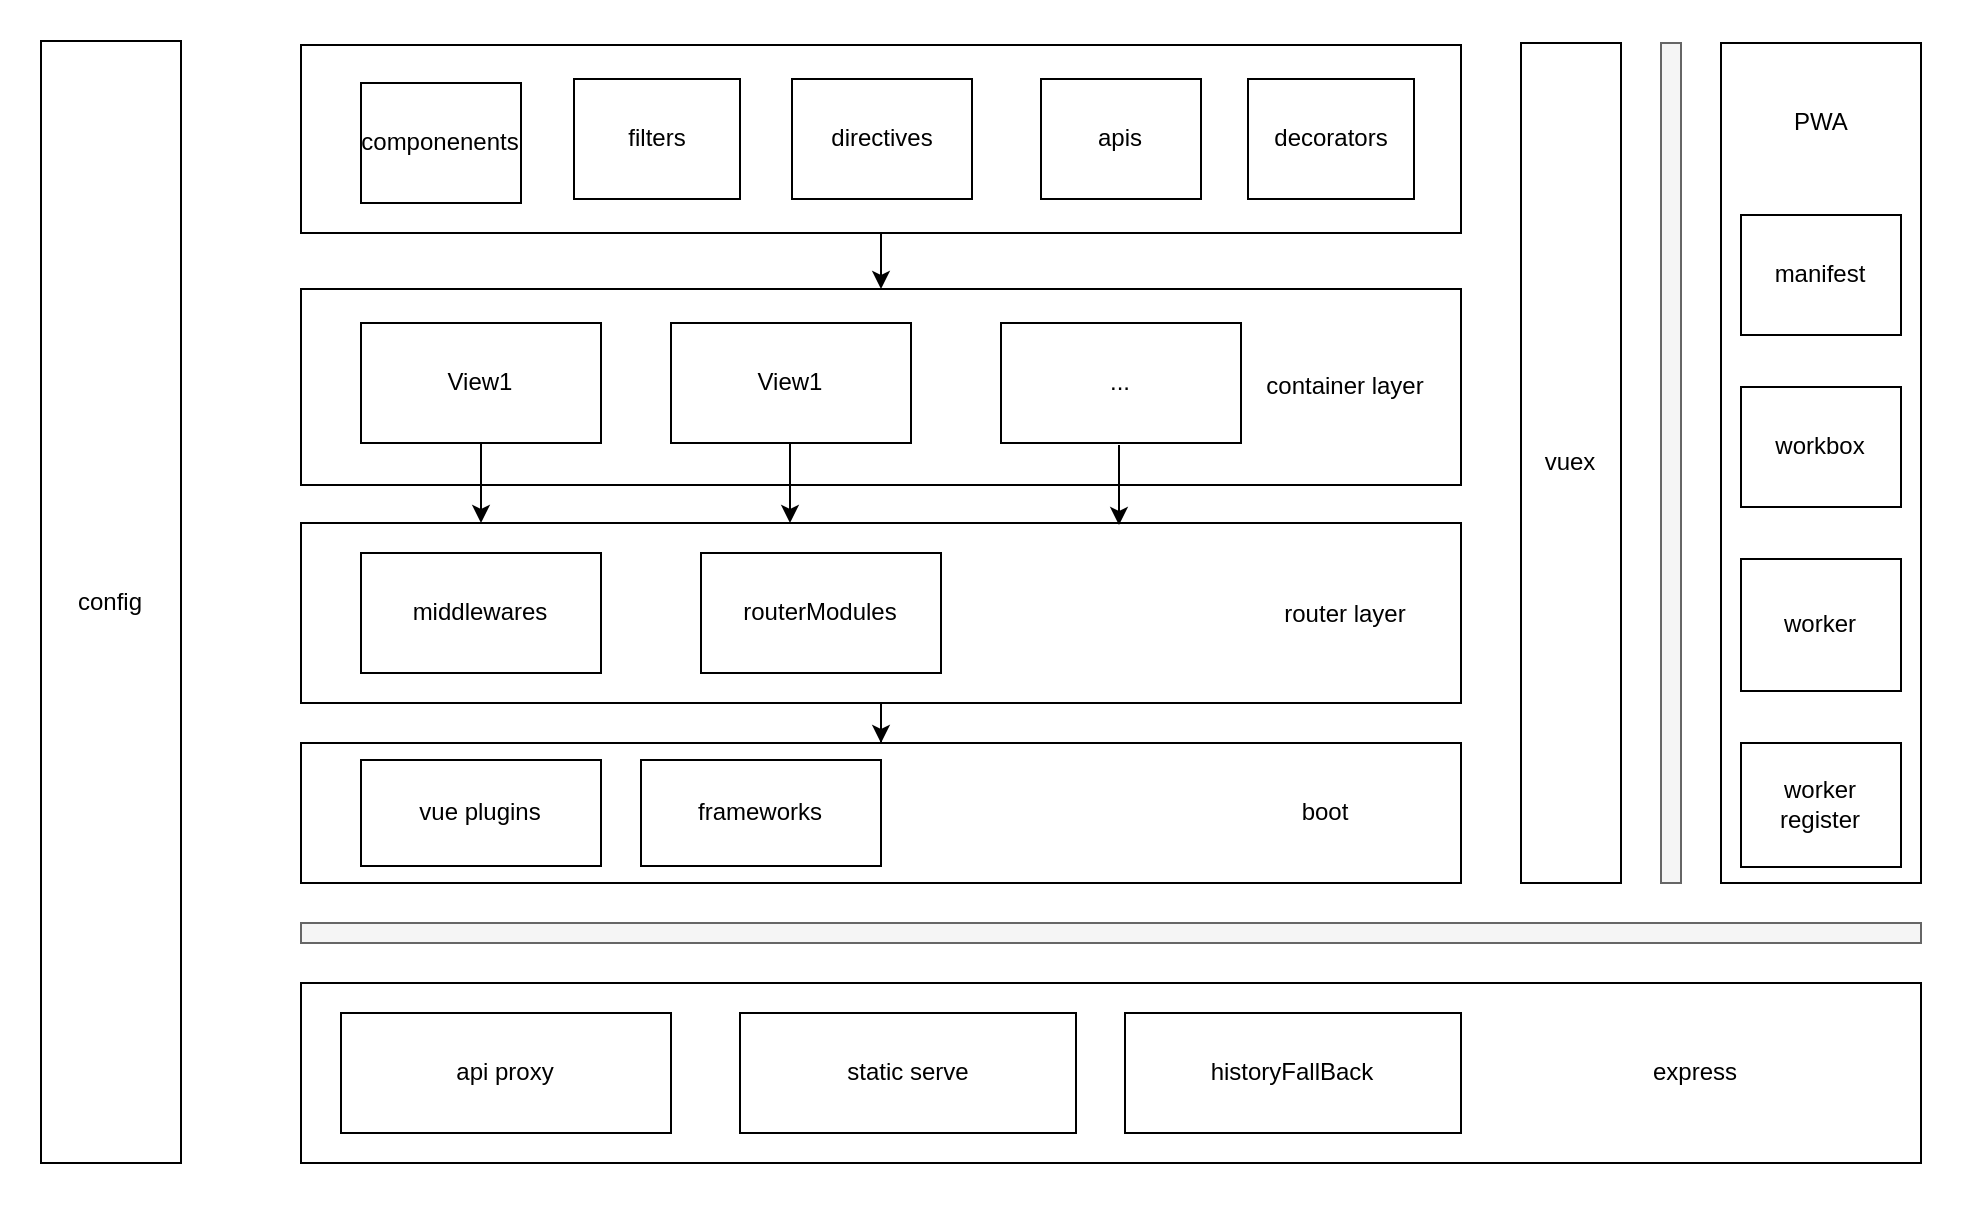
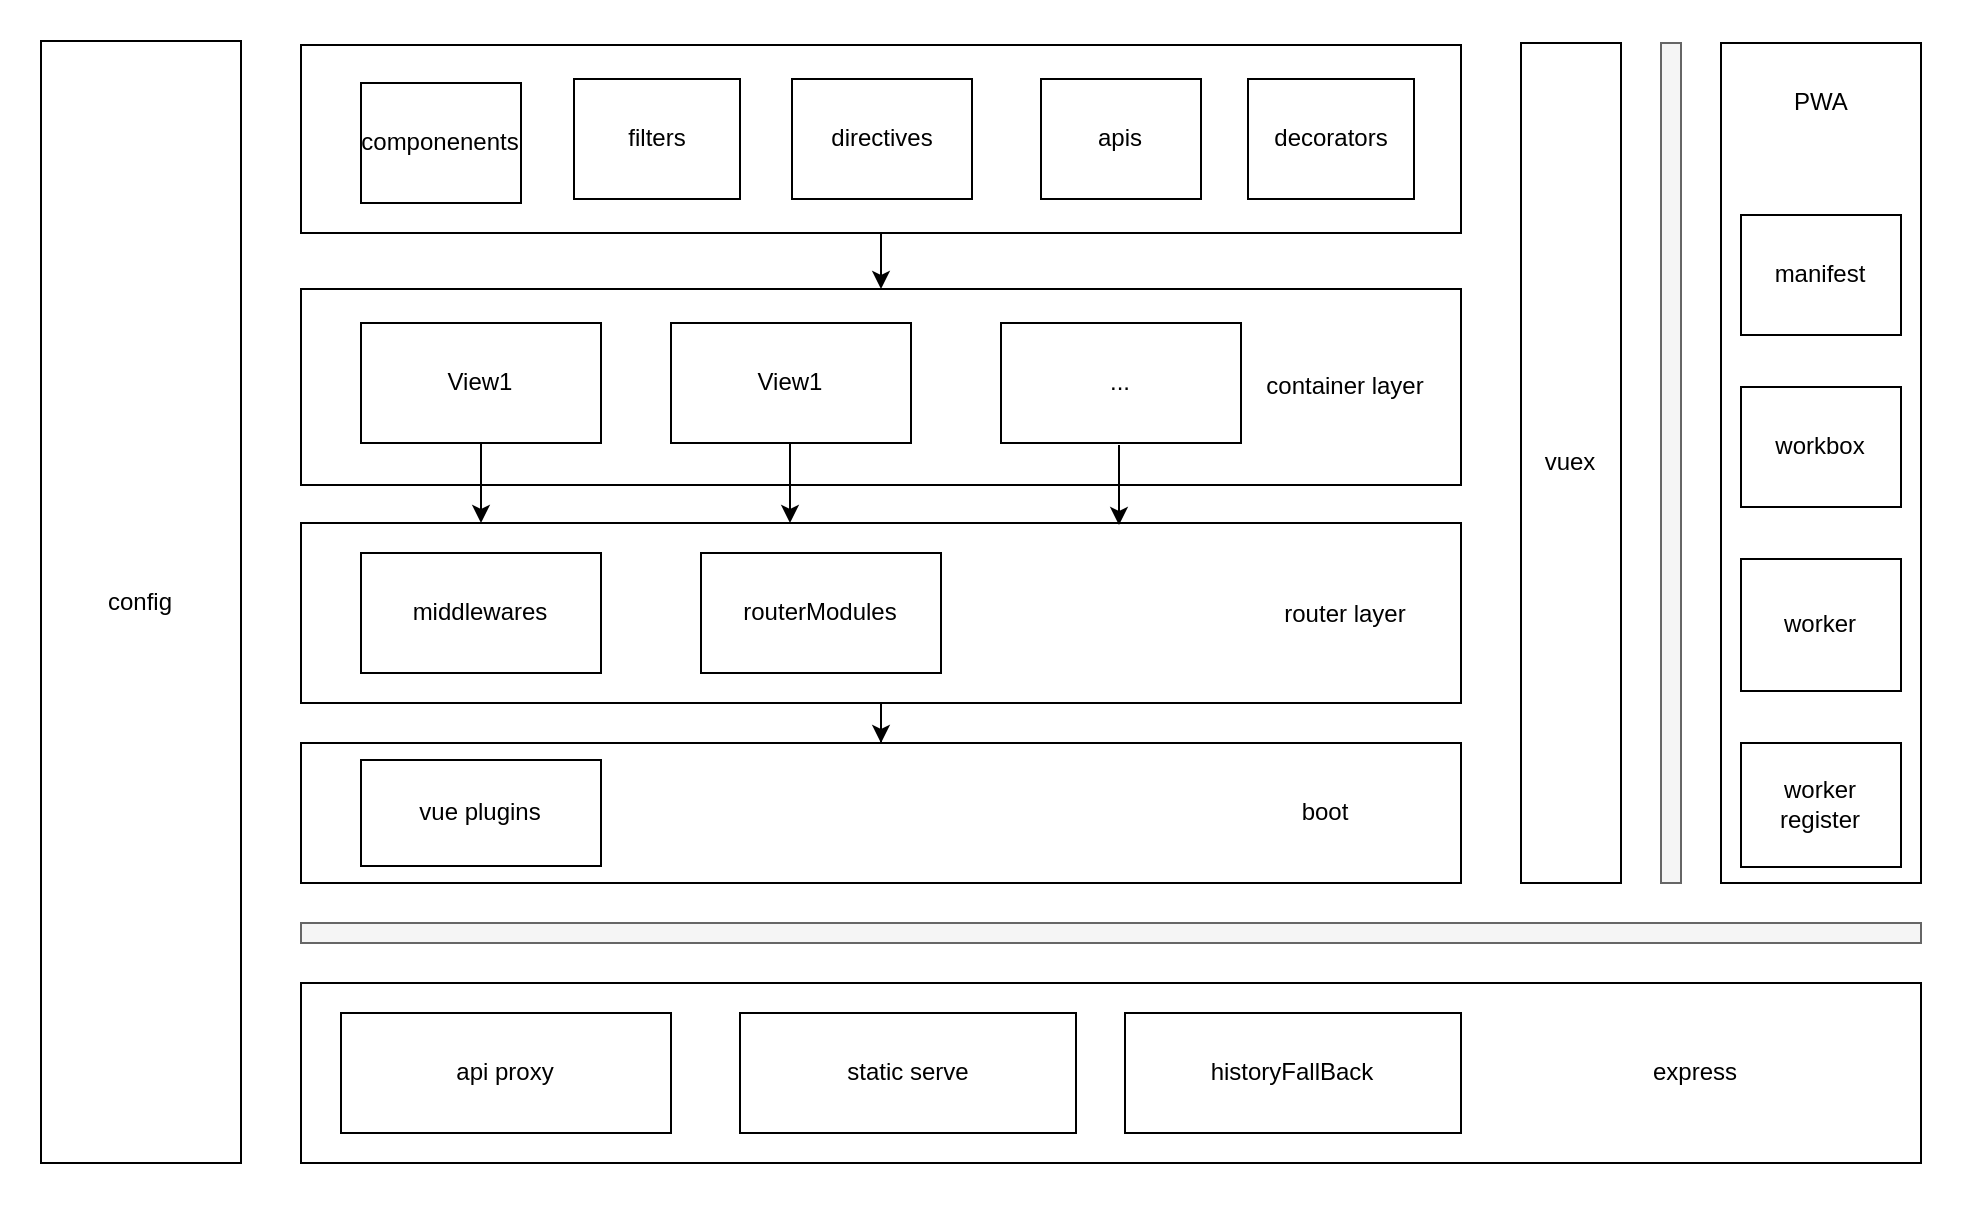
node "PWA": moved (1821, 123) -> (1821, 103)
node "config": size 140x1122 -> 200x1122
node "frameworks": removed
